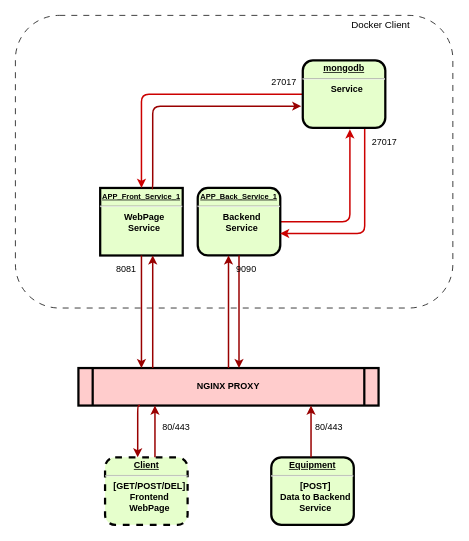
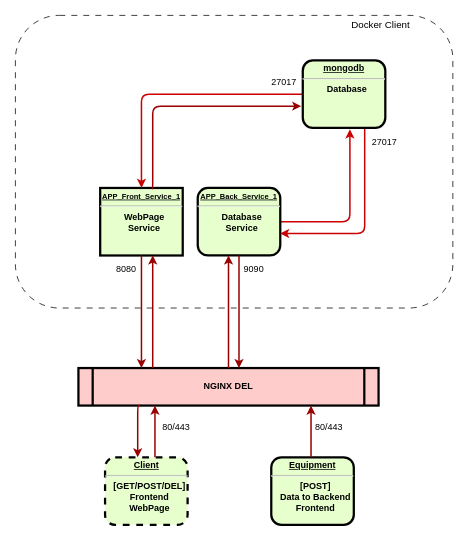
node "mongodb Service": label "mongodb Service" -> "mongodb Database"
node "APP_Back_Service_1 Backend Service": label "APP_Back_Service_1 Backend Service" -> "APP_Back_Service_1 Database Service"
node "8081": label "8081" -> "8080"
node "9090": moved (246, 270) -> (254, 270)
node "NGINX PROXY": label "NGINX PROXY" -> "NGINX DEL"
node "Equipment [POST] Data to Backend Service": label "Equipment [POST] Data to Backend Service" -> "Equipment [POST] Data to Backend Frontend"
